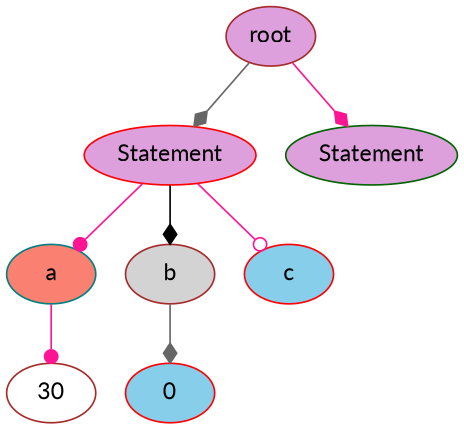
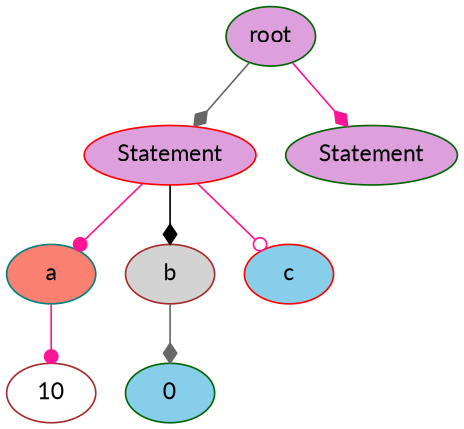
node "root": color brown -> darkgreen
node "30": label "30" -> "10"
node "0": color red -> darkgreen
